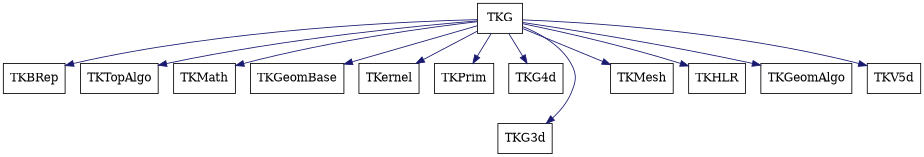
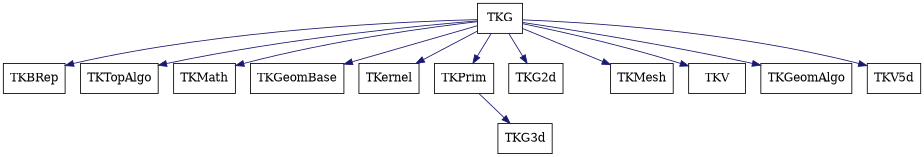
edge "TKG" -> "TKG3d": now "TKPrim" -> "TKG3d"
node "TKG4d": label "TKG4d" -> "TKG2d"
node "TKHLR": label "TKHLR" -> "TKV"
